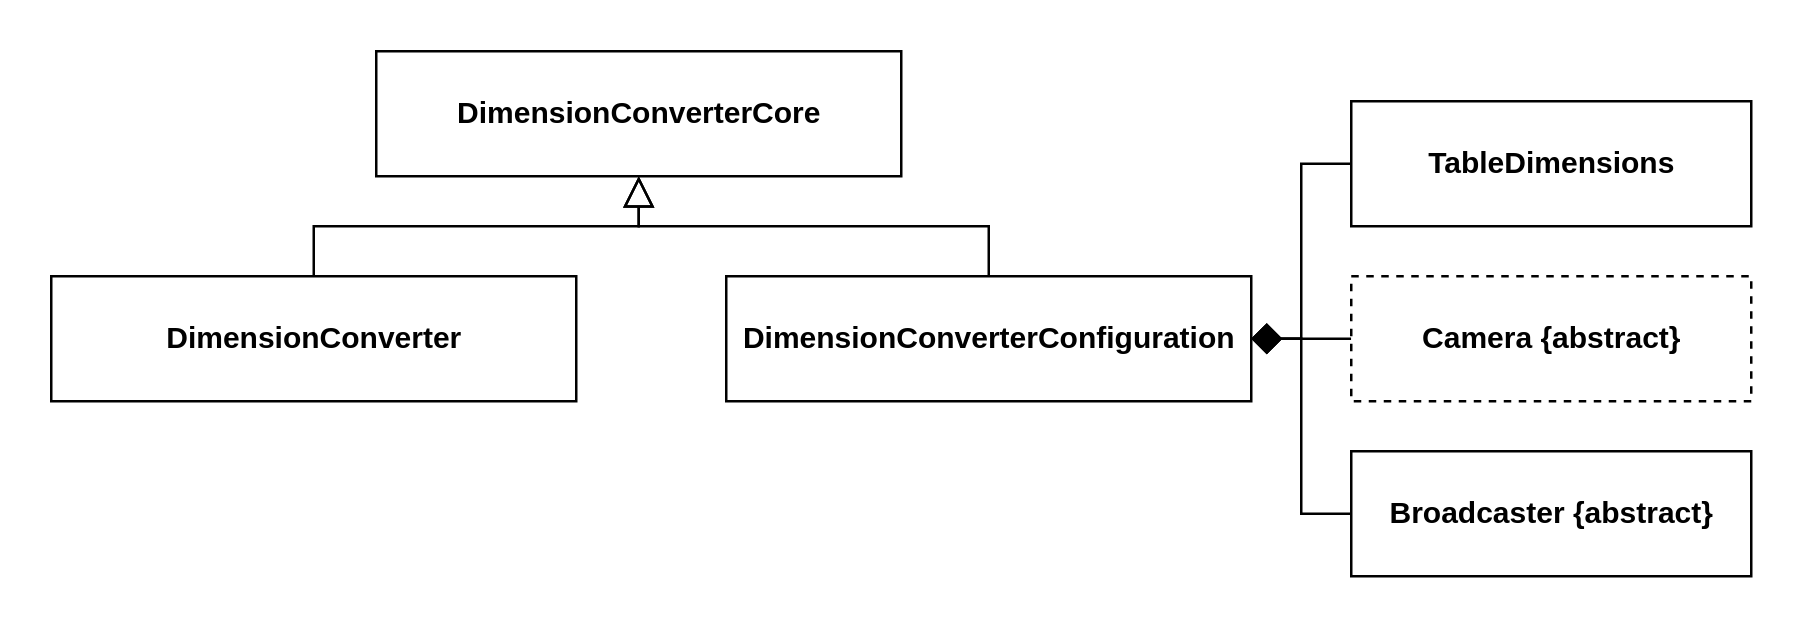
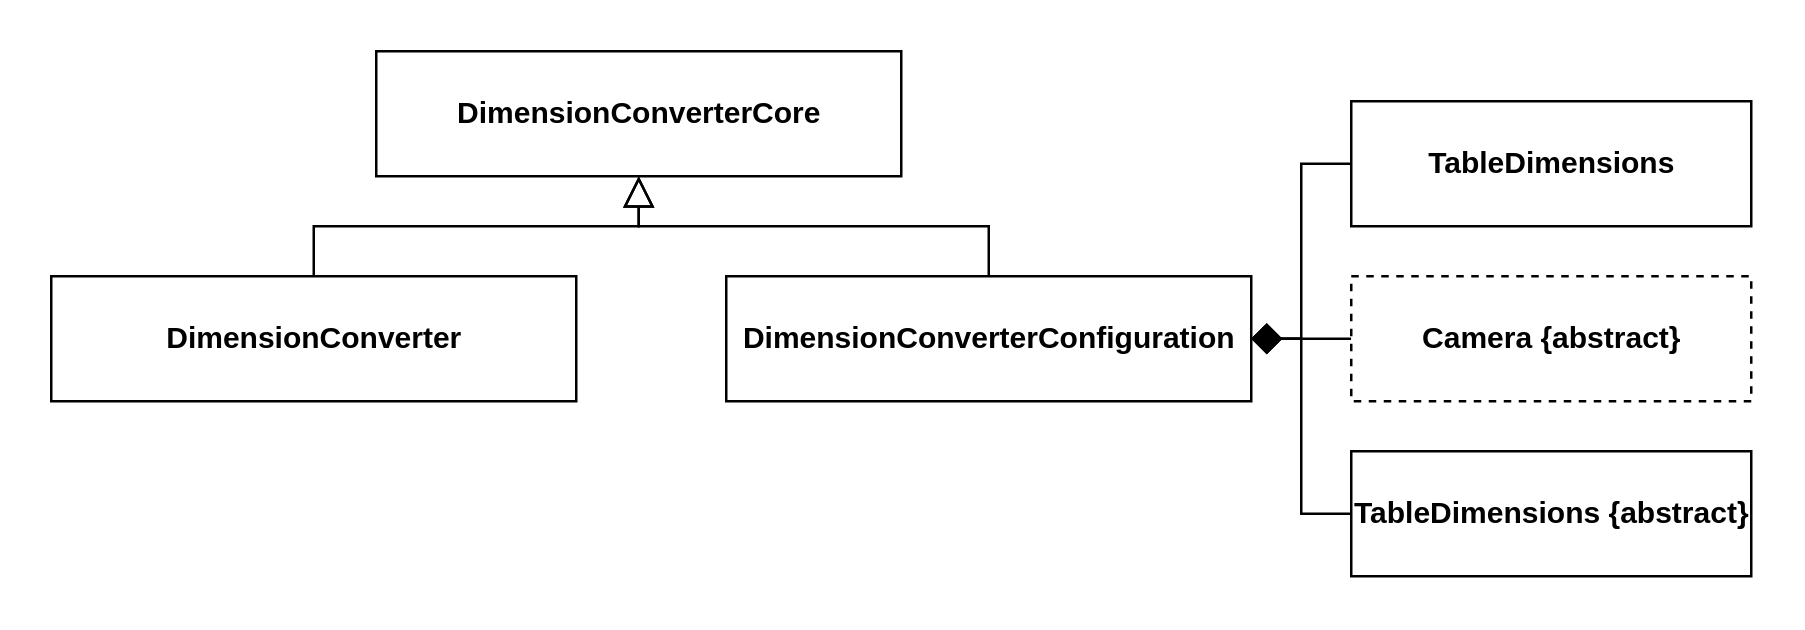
node "Broadcaster {abstract}": label "Broadcaster {abstract}" -> "TableDimensions {abstract}"
